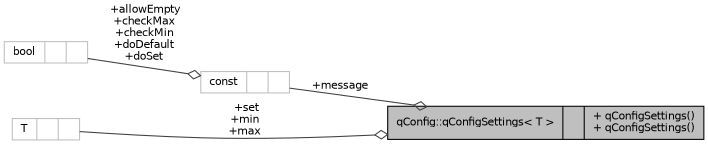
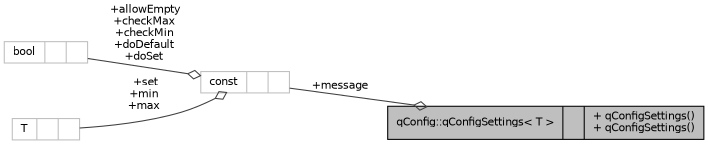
edge "T" -> "qConfig::qConfigSettings< T >": now "T" -> "const"
